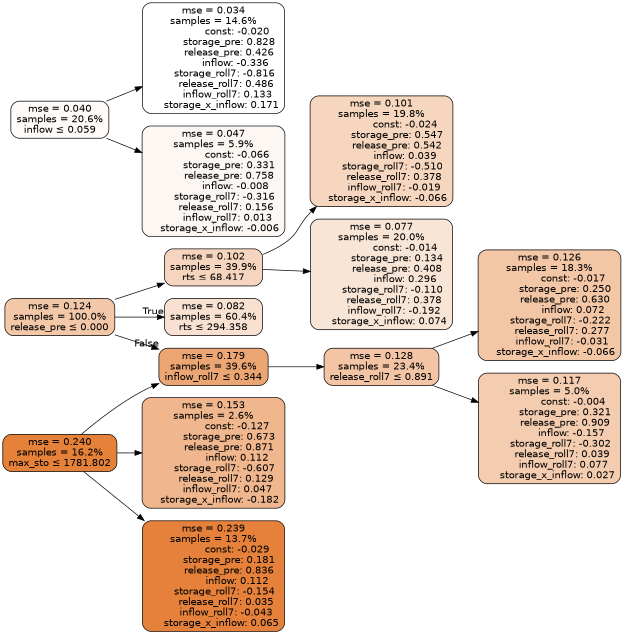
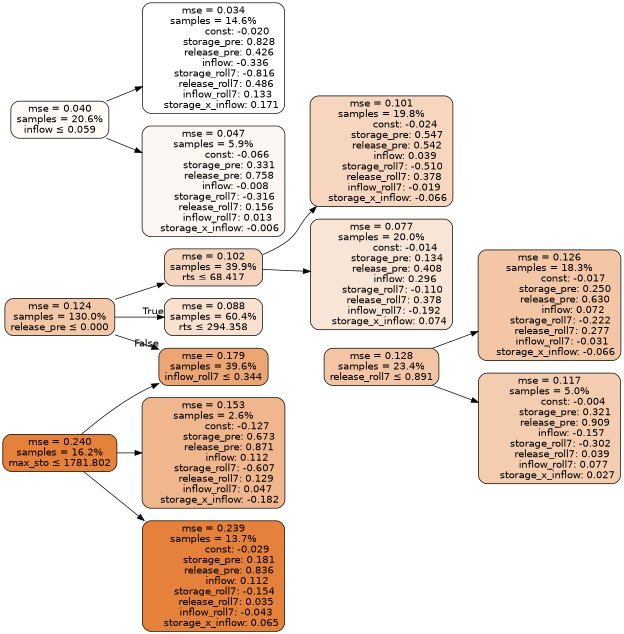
node "mse = 0.124 samples = 100.0% release_pre ≤ 0.000": label "mse = 0.124 samples = 100.0% release_pre ≤ 0.000" -> "mse = 0.124 samples = 130.0% release_pre ≤ 0.000"
node "mse = 0.082 samples = 60.4% rts ≤ 294.358": label "mse = 0.082 samples = 60.4% rts ≤ 294.358" -> "mse = 0.088 samples = 60.4% rts ≤ 294.358"
edge "mse = 0.179 samples = 39.6% inflow_roll7 ≤ 0.344" -> "mse = 0.128 samples = 23.4% release_roll7 ≤ 0.891": removed
